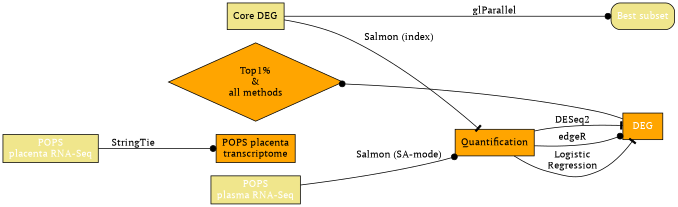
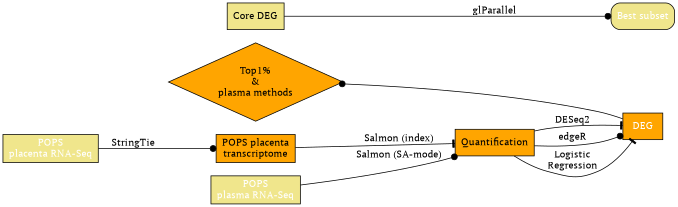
edge "Core DEG" -> "Quantification": now "POPS placenta transcriptome" -> "Quantification"
node "Top1% & all methods": label "Top1% & all methods" -> "Top1% & plasma methods"
